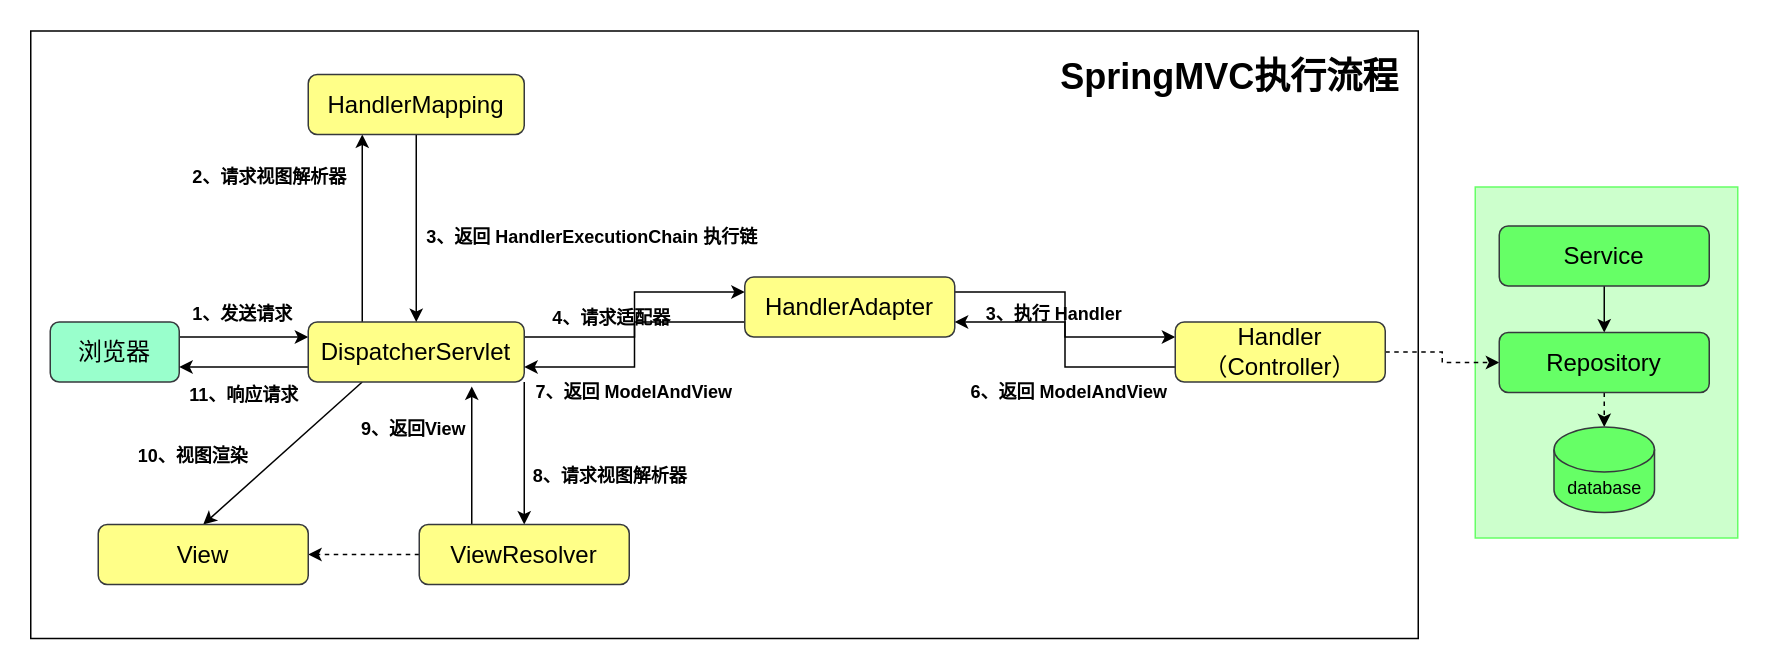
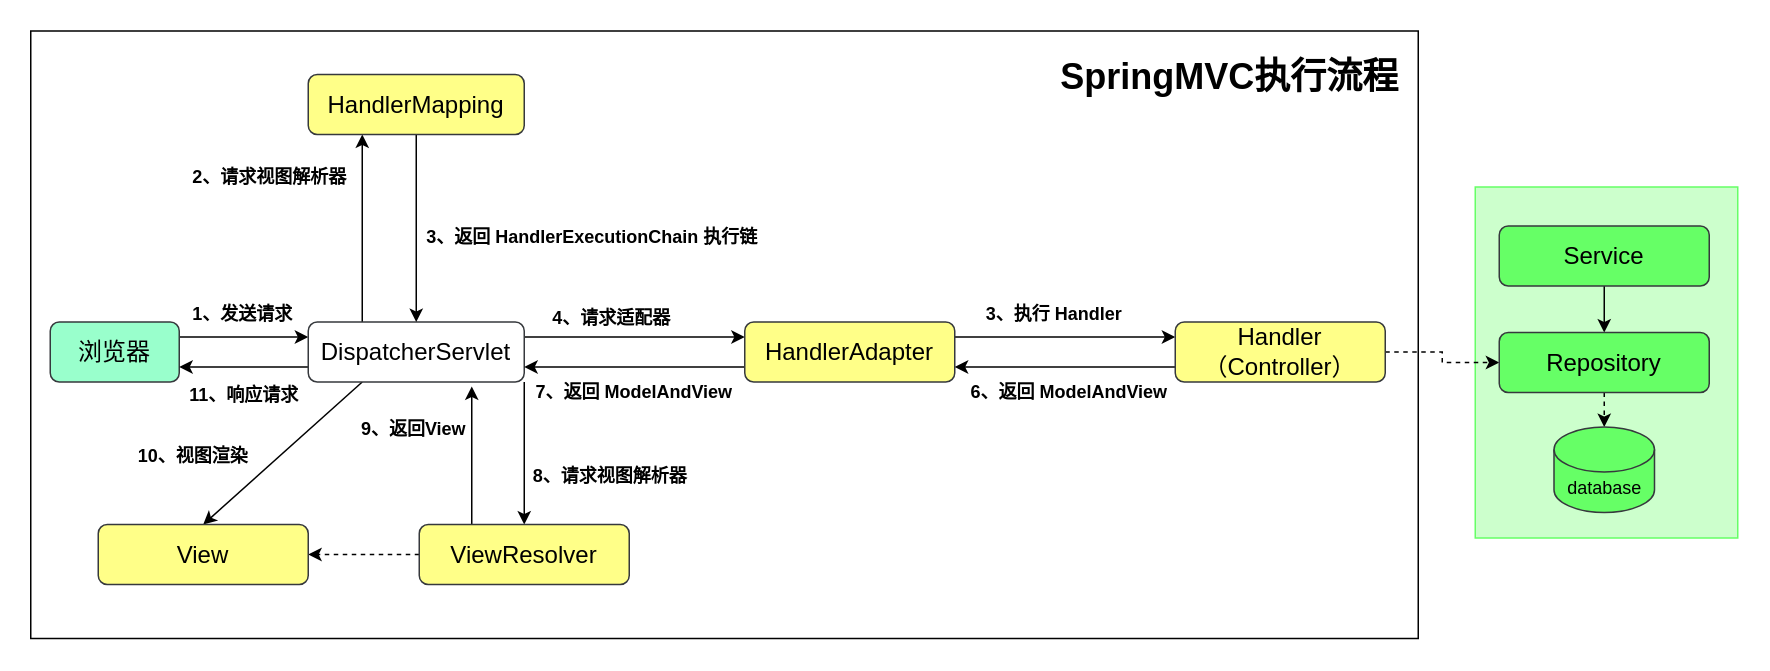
node "HandlerAdapter": moved (850, 307) -> (850, 352)
node "DispatcherServlet": fillcolor #ffff88 -> #ffffff
